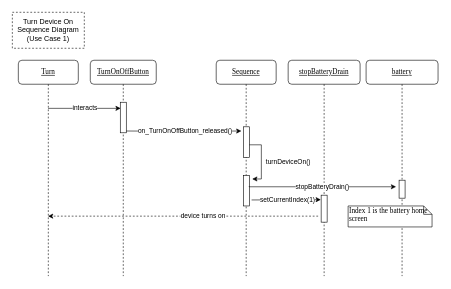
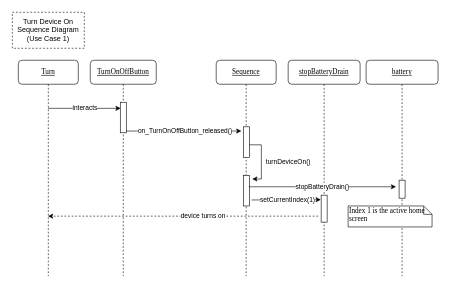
node "Index 1 is the battery home screen": label "Index 1 is the battery home screen" -> "Index 1 is the active home screen"
